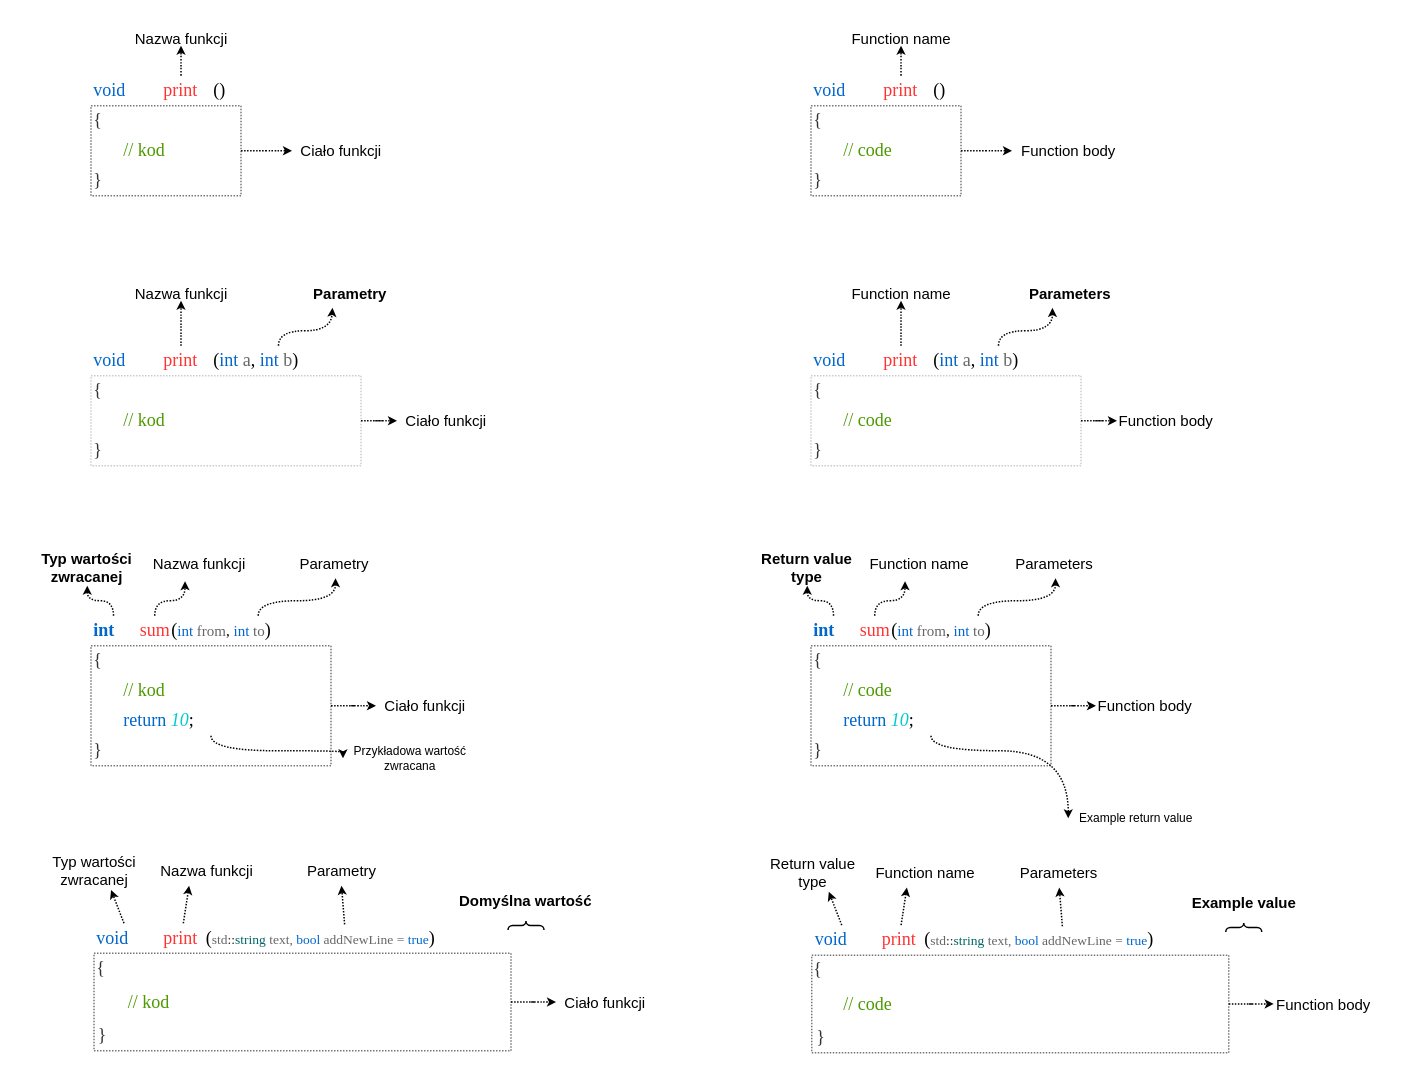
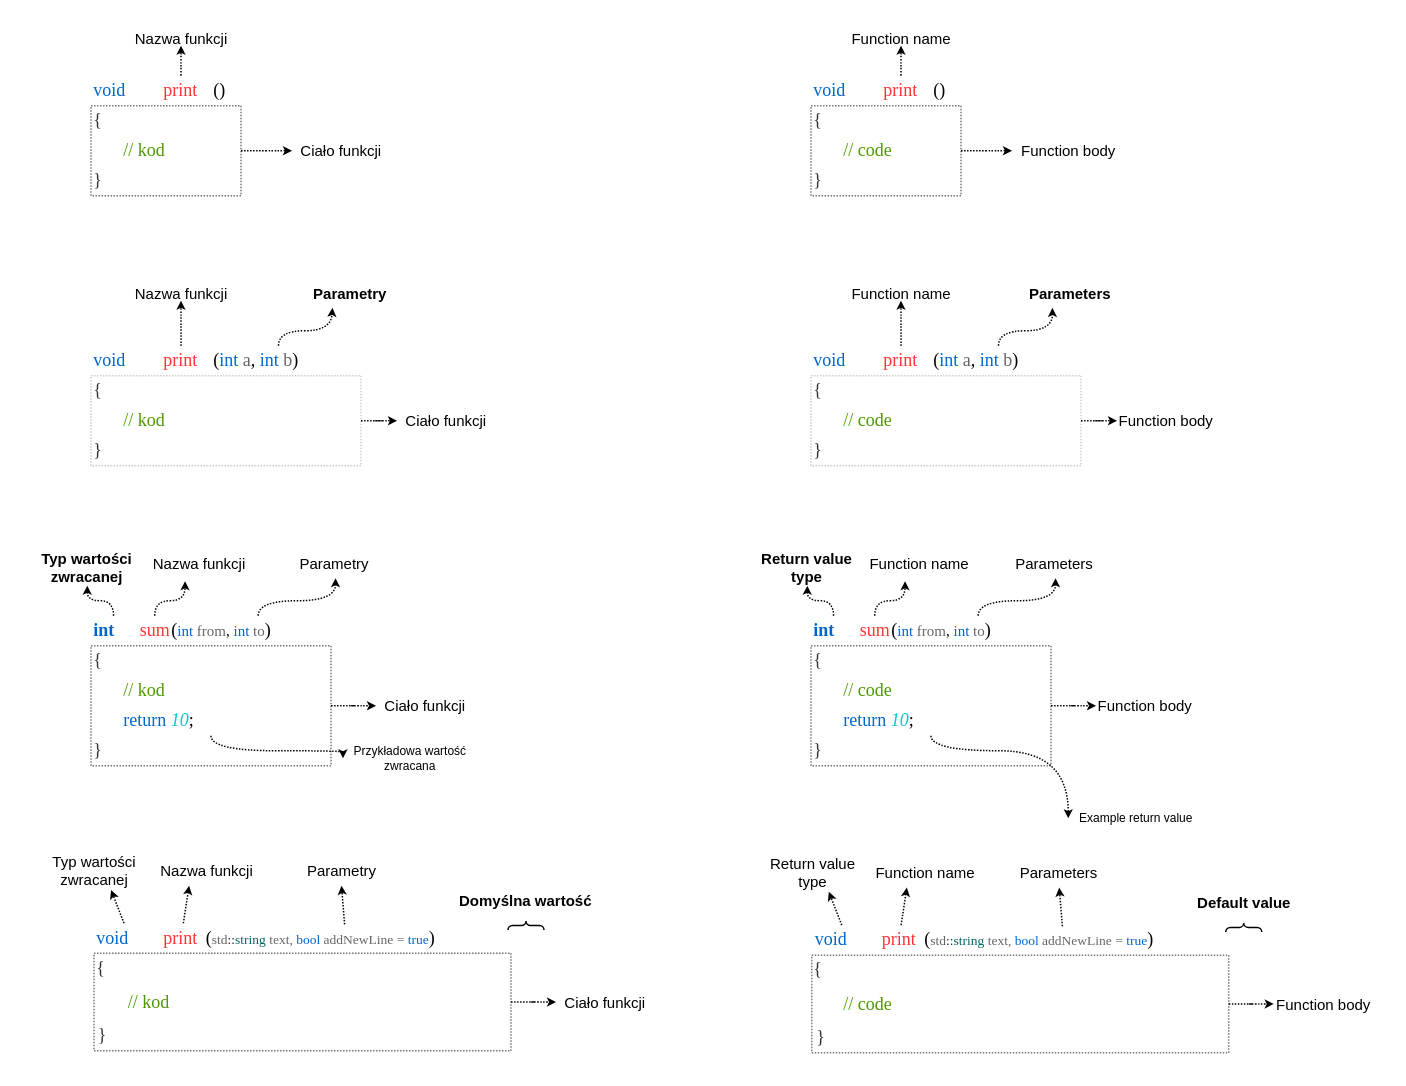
node "Example value": label "Example value" -> "Default value"
